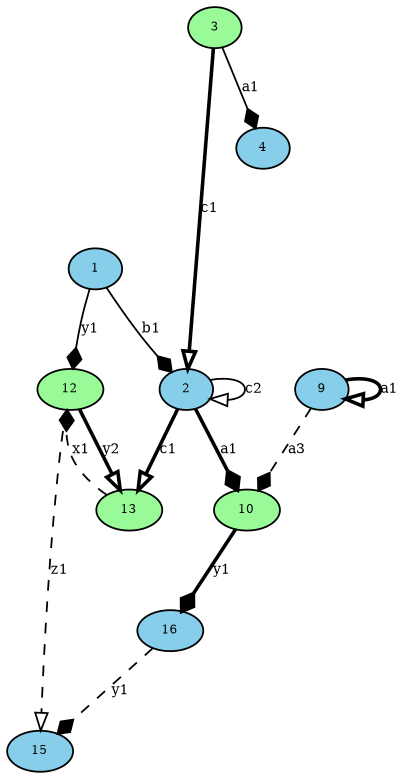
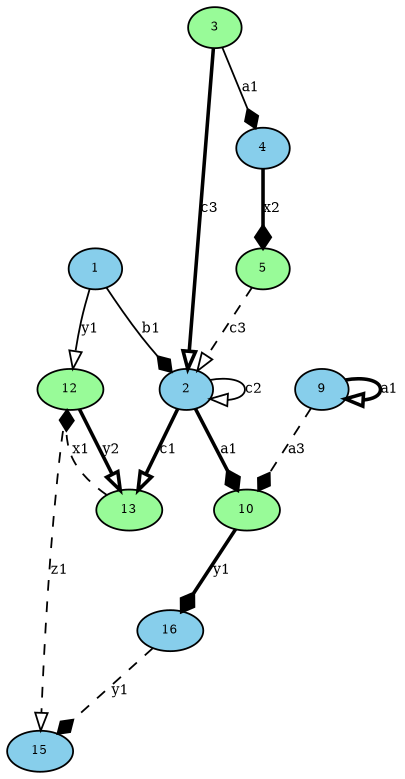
edge "3" -> "2": label "c1" -> "c3"
node "5": added
edge "1" -> "12": arrowhead diamond -> onormal
